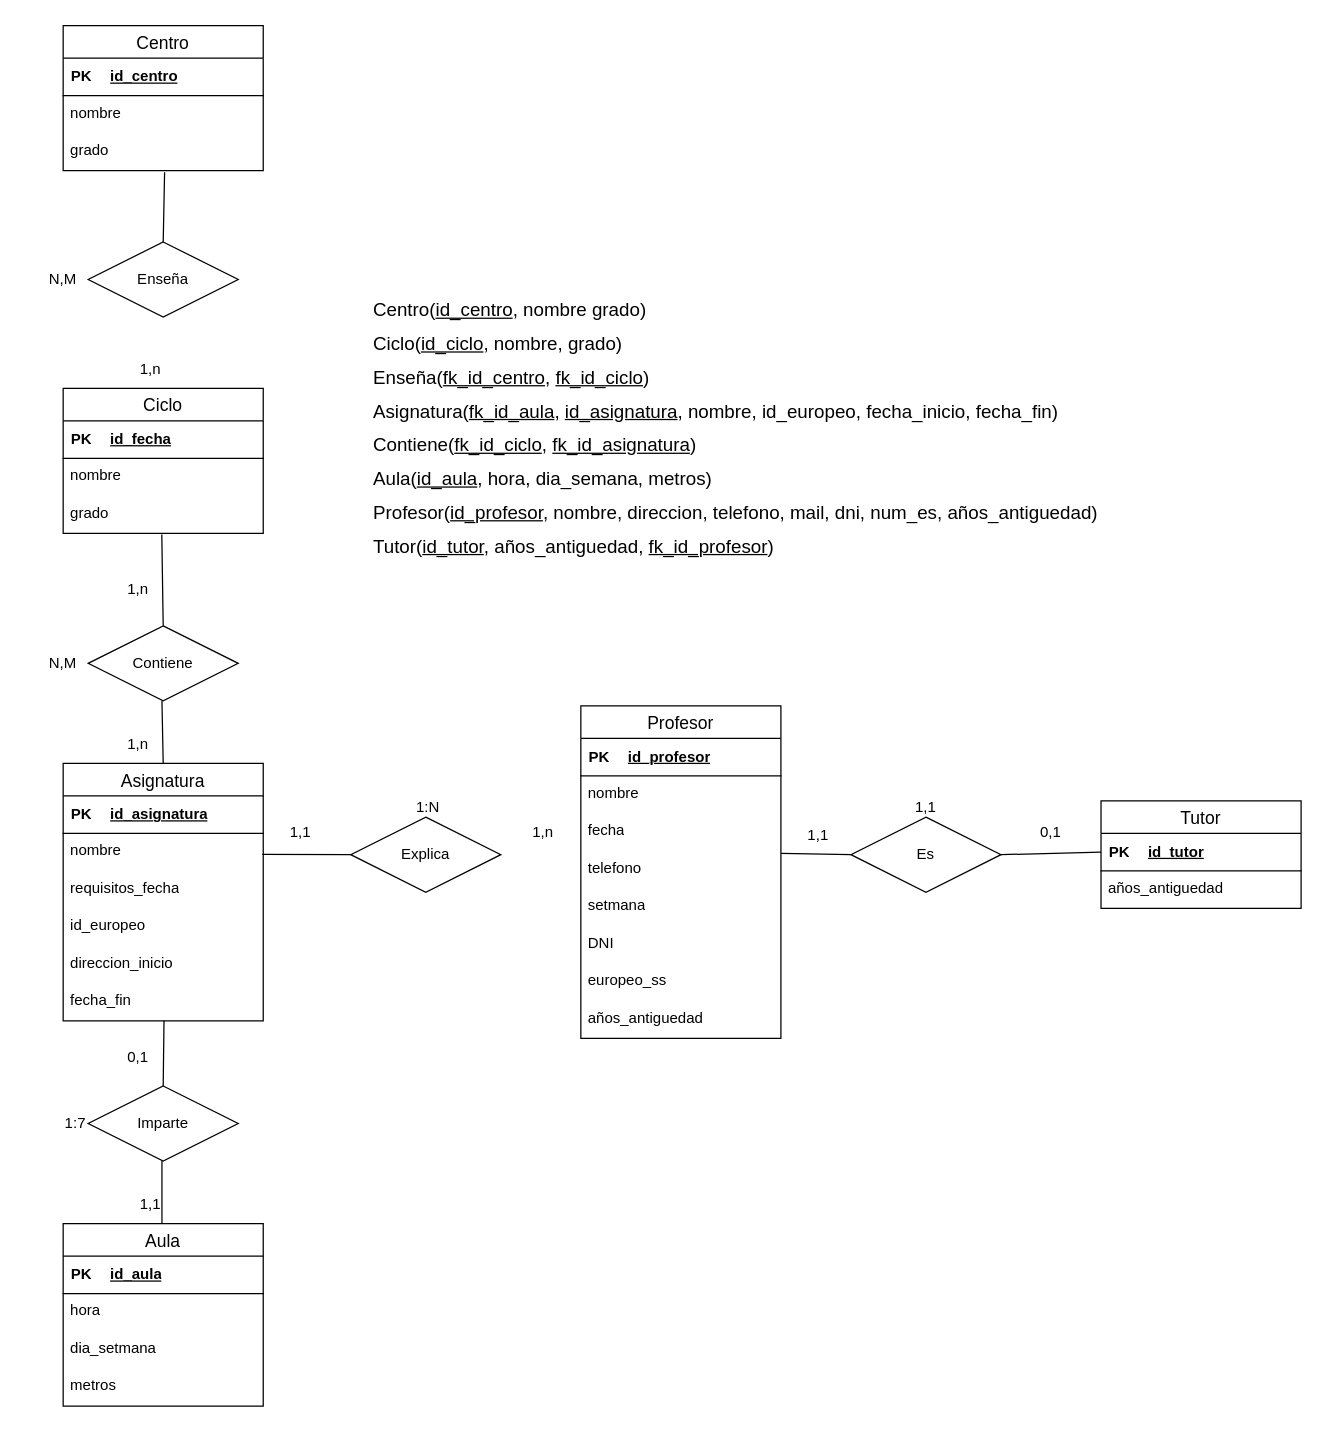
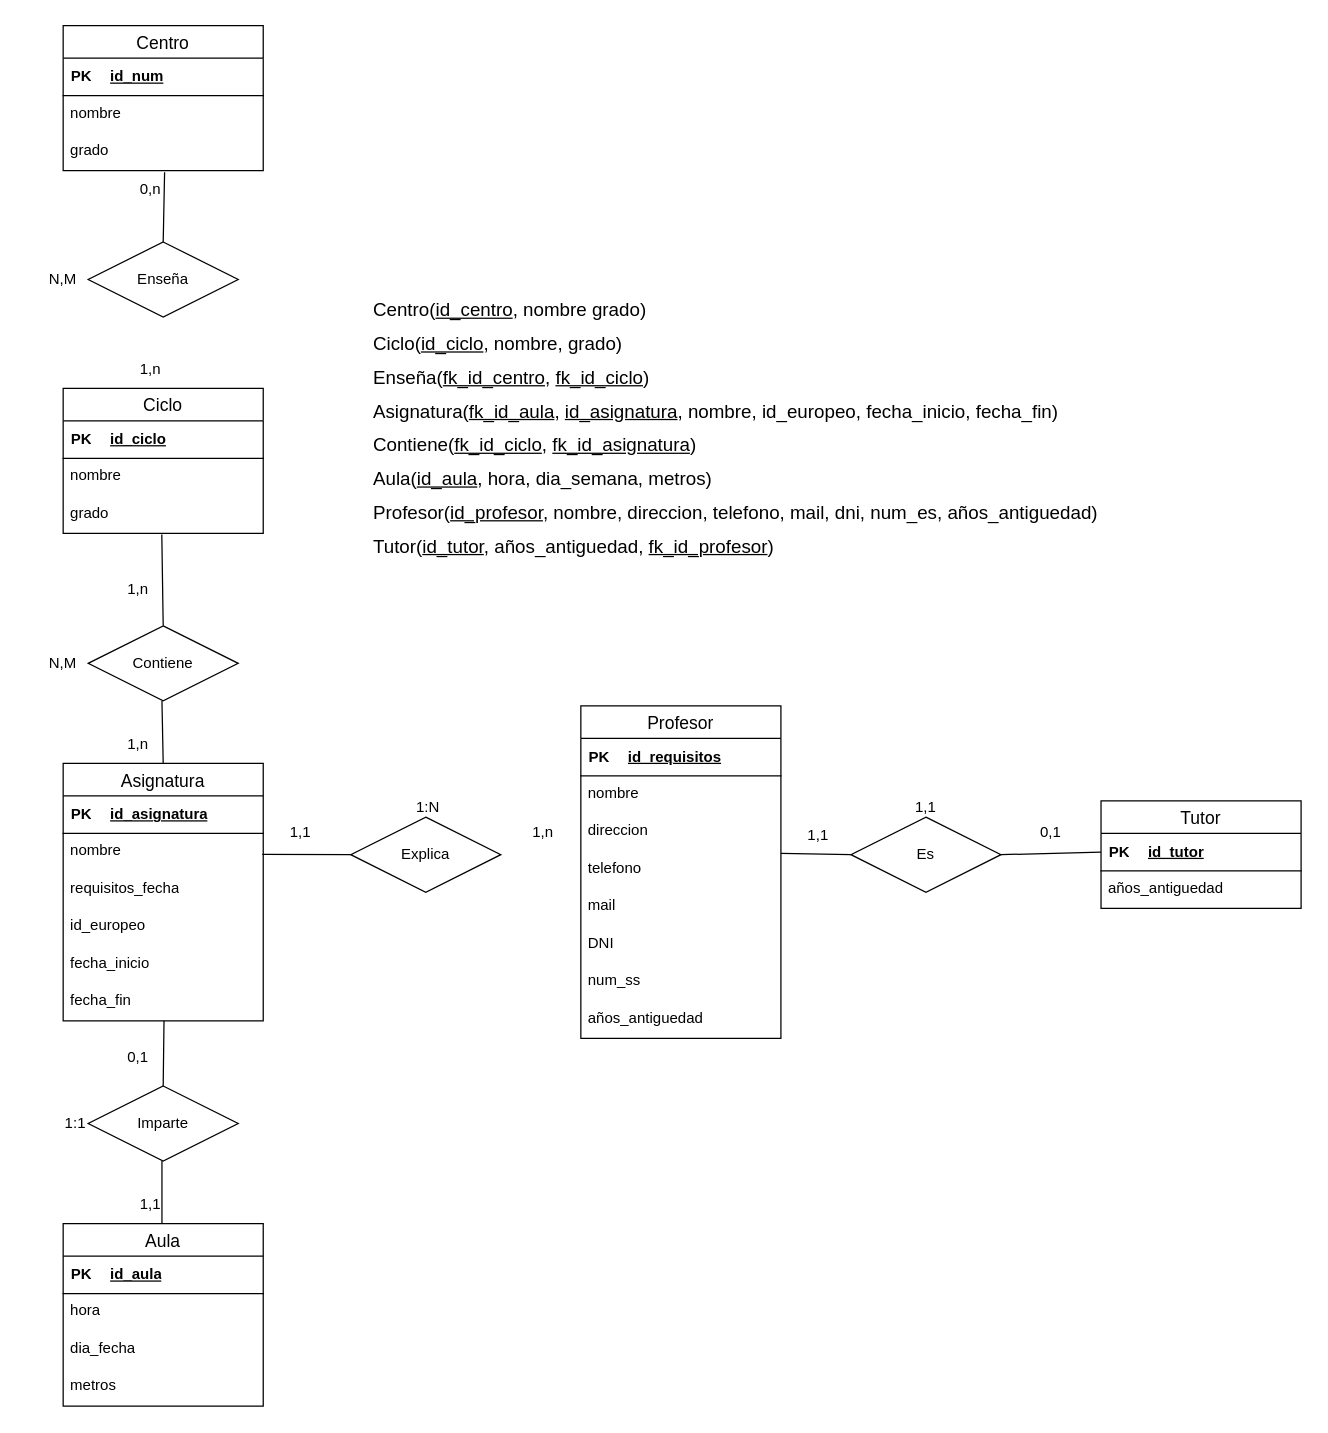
node "id_centro": label "id_centro" -> "id_num"
node "0,n": added
node "id_fecha": label "id_fecha" -> "id_ciclo"
node "id_profesor": label "id_profesor" -> "id_requisitos"
node "fecha": label "fecha" -> "direccion"
node "setmana": label "setmana" -> "mail"
node "direccion_inicio": label "direccion_inicio" -> "fecha_inicio"
node "europeo_ss": label "europeo_ss" -> "num_ss"
node "1:7": label "1:7" -> "1:1"
node "dia_setmana": label "dia_setmana" -> "dia_fecha"
